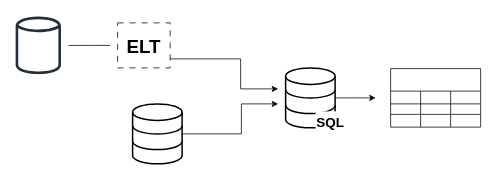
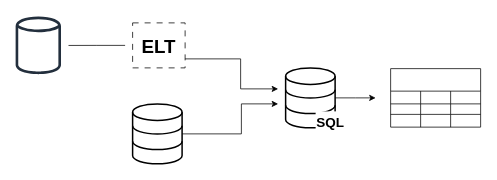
node "ELT": moved (144, 45) -> (159, 45)
